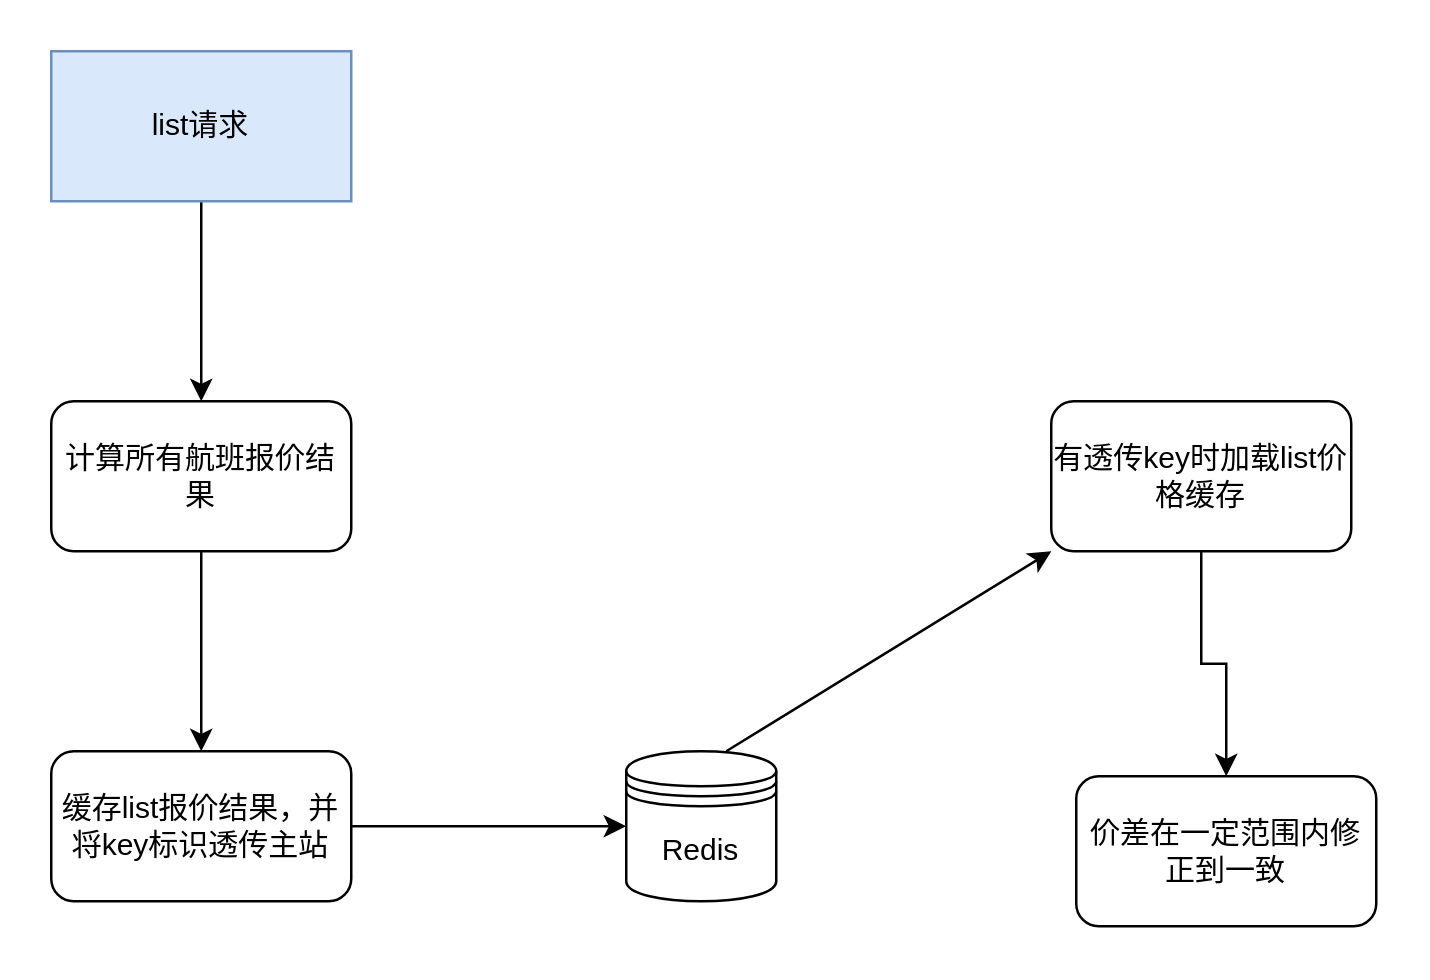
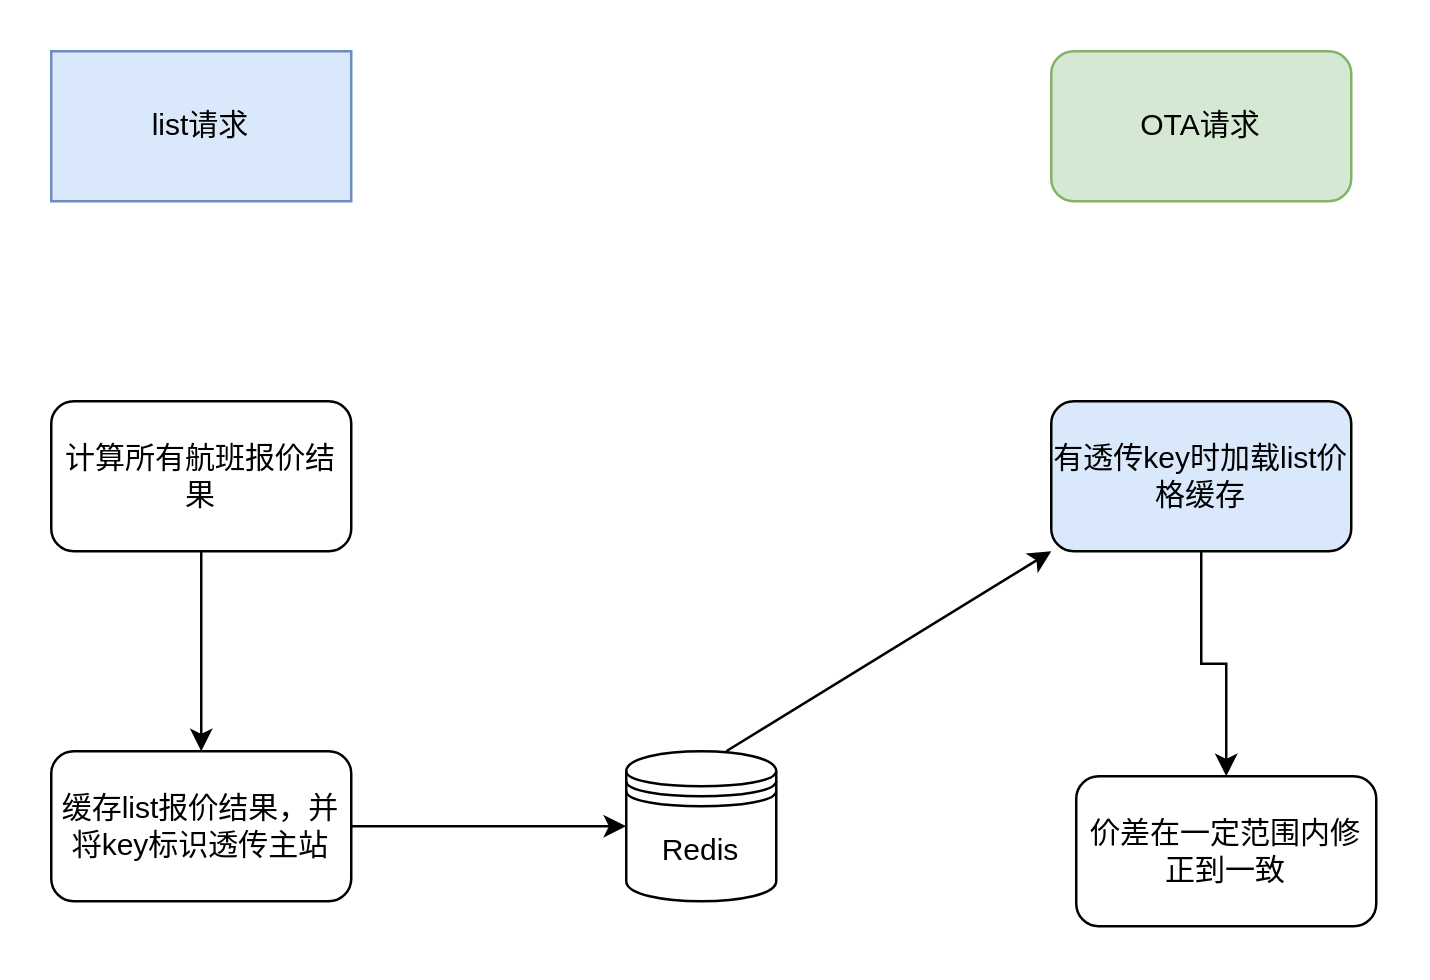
node "OTA请求": added
edge "list请求" -> "计算所有航班报价结果": removed
node "有透传key时加载list价格缓存": fillcolor #ffffff -> #dae8fc
